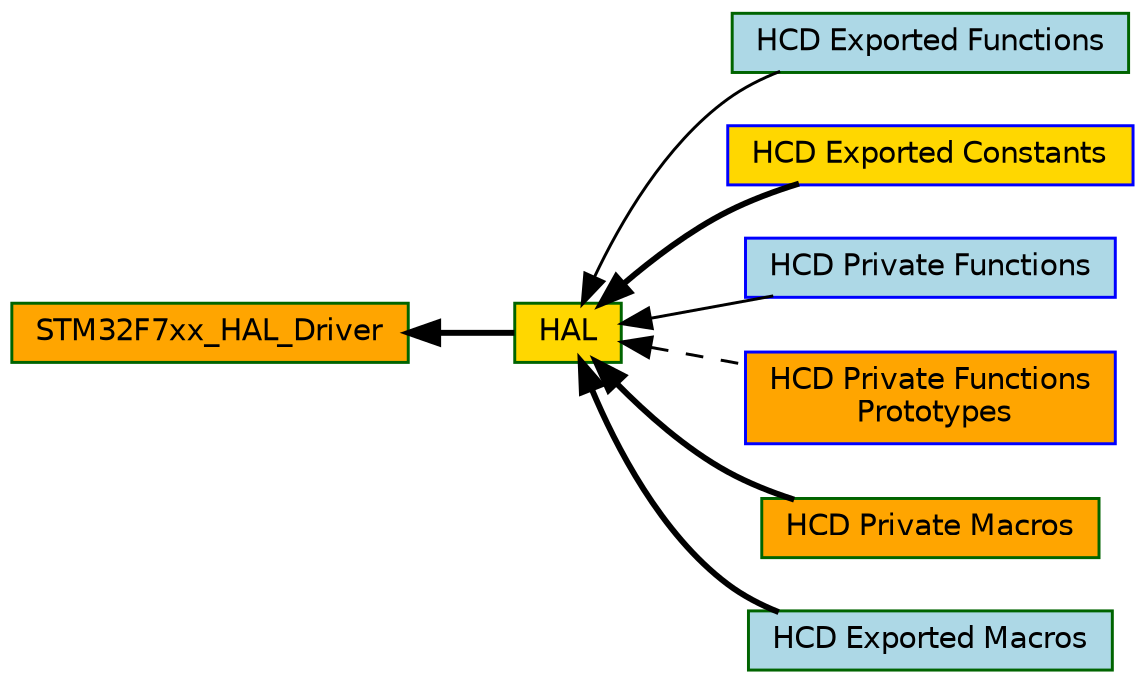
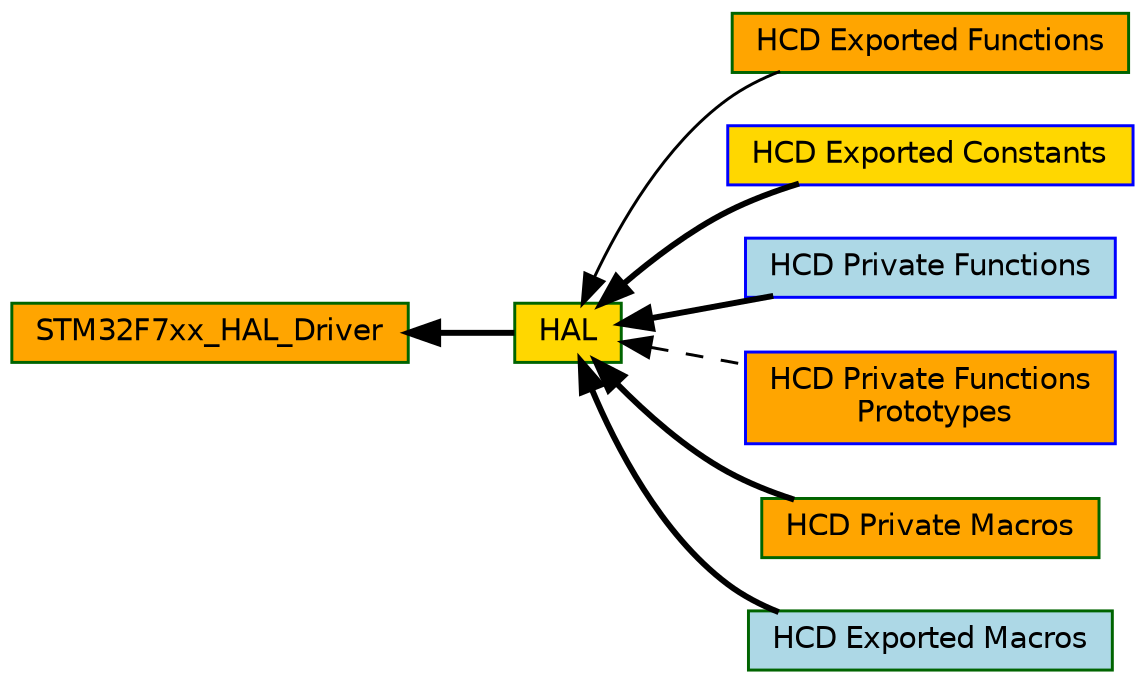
node "HCD Exported Functions": fillcolor lightblue -> orange
edge "HCD Private Functions" -> "HAL": style solid -> bold
